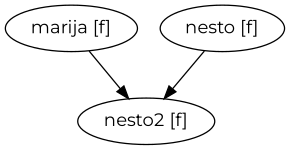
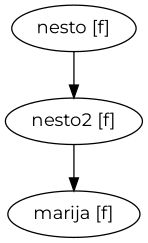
edge "marija [f]" -> "nesto2 [f]": reversed
